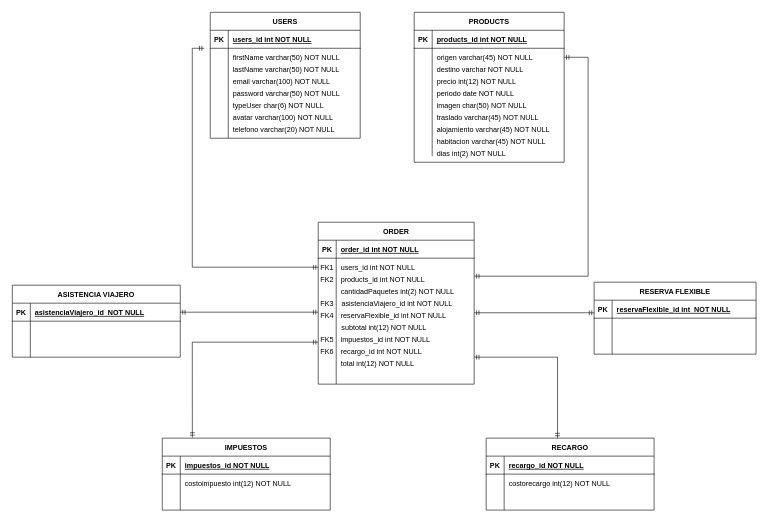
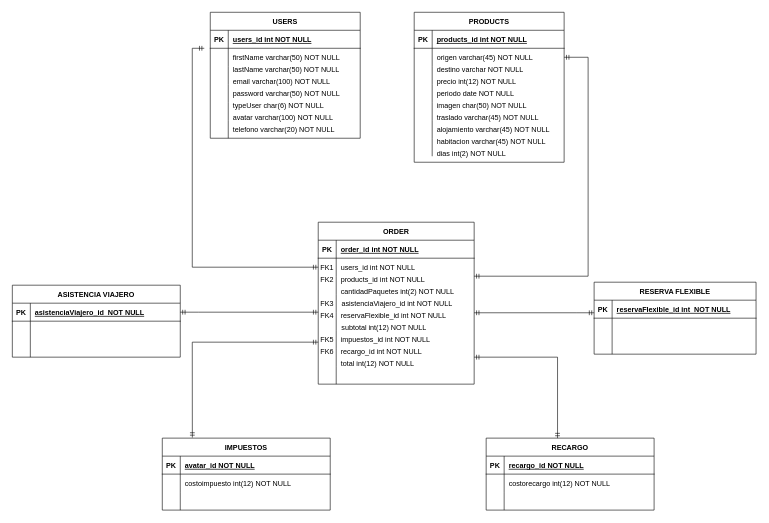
node "impuestos_id NOT NULL": label "impuestos_id NOT NULL" -> "avatar_id NOT NULL"
